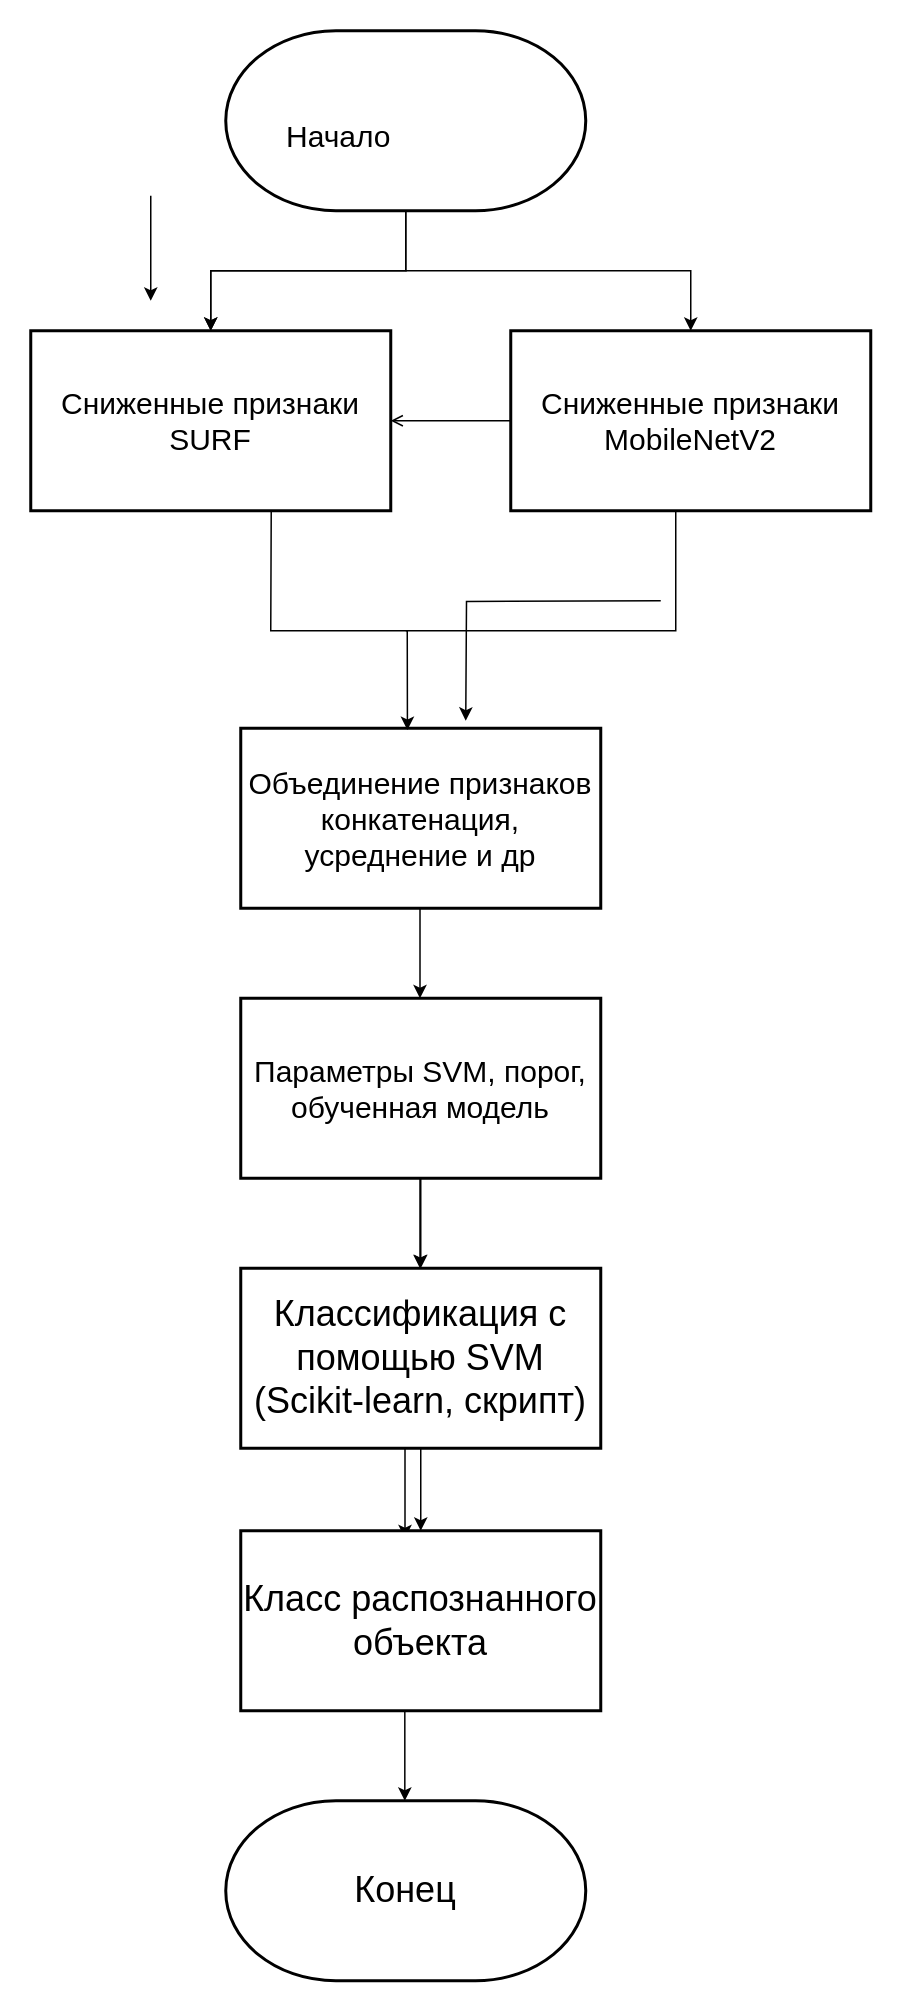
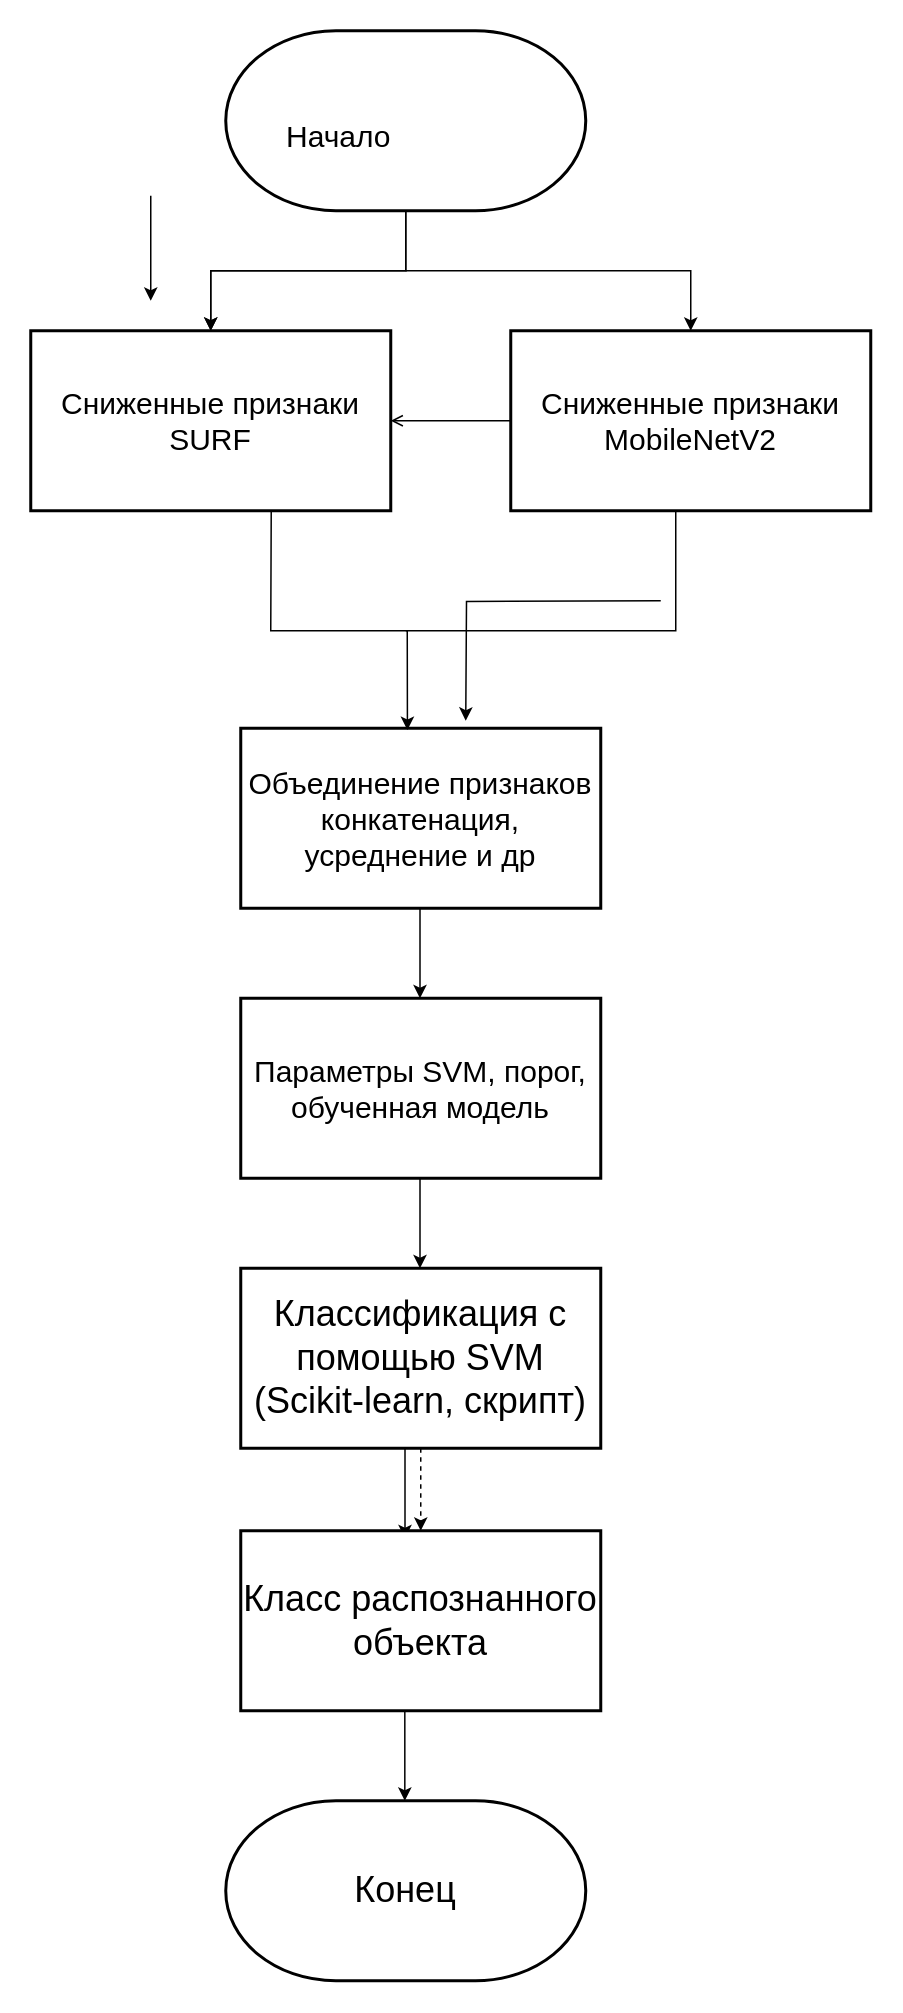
edge "Параметры SVM, порог, обученная модель" -> "Классификация с помощью SVM (Scikit-learn, скрипт)": removed
edge "Классификация с помощью SVM (Scikit-learn, скрипт)" -> "Класс распознанного объекта": style solid -> dashed
